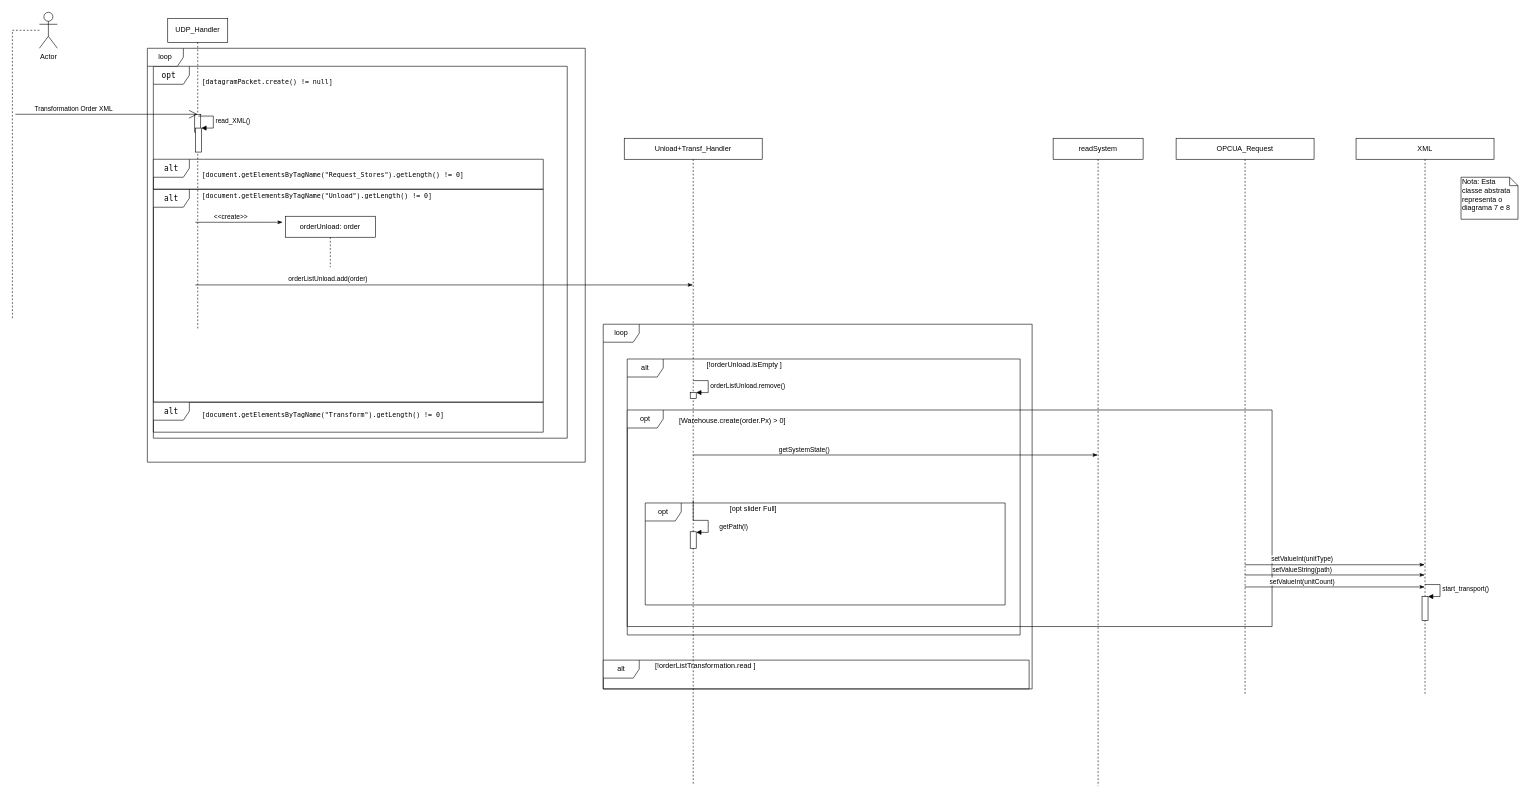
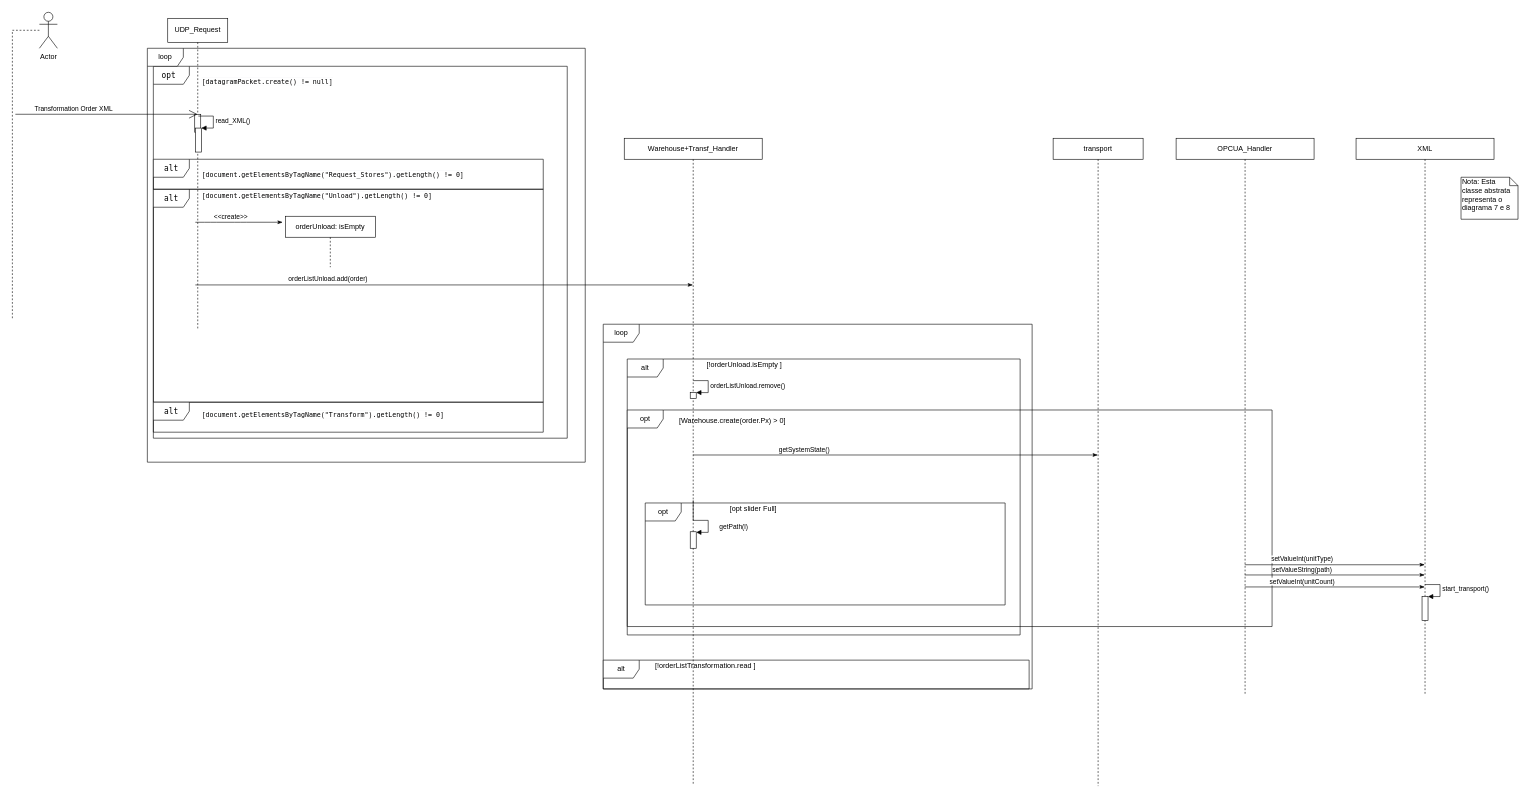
node "UDP_Handler": label "UDP_Handler" -> "UDP_Request"
node "Unload+Transf_Handler": label "Unload+Transf_Handler" -> "Warehouse+Transf_Handler"
node "readSystem": label "readSystem" -> "transport"
node "OPCUA_Request": label "OPCUA_Request" -> "OPCUA_Handler"
node "orderUnload: order": label "orderUnload: order" -> "orderUnload: isEmpty"
